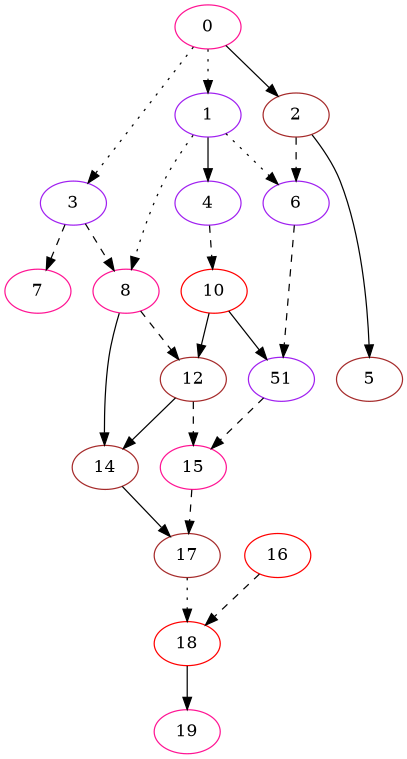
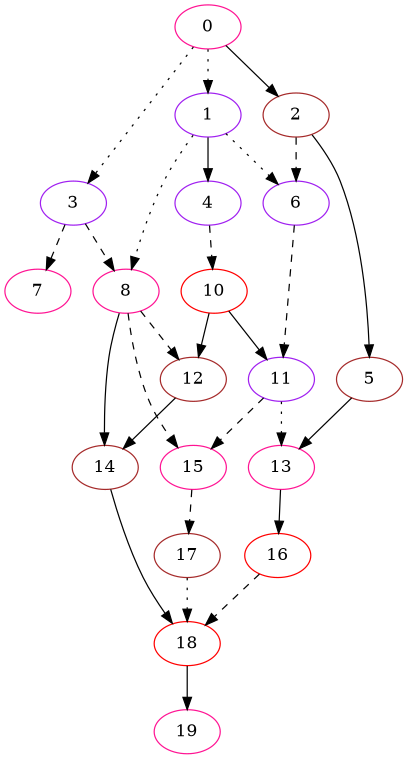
node "51": label "51" -> "11"
edge "12" -> "15": now "8" -> "15"
node "13": added
edge "14" -> "17": now "14" -> "18"
